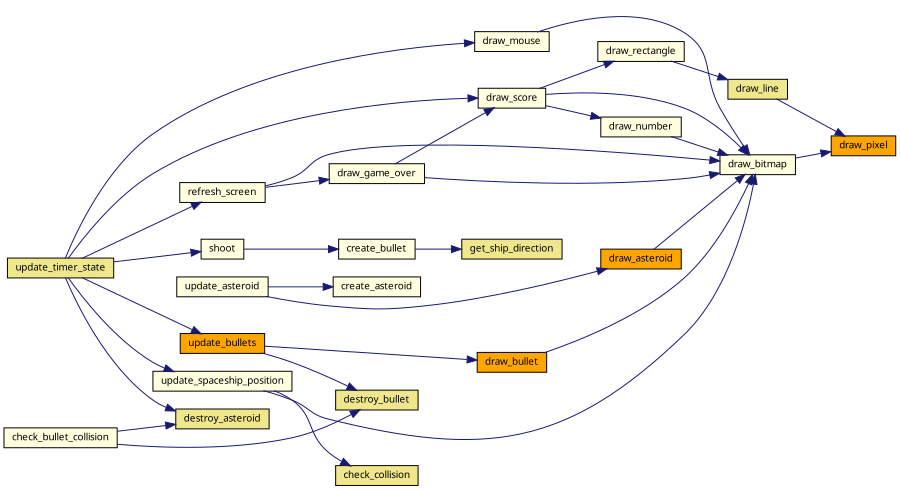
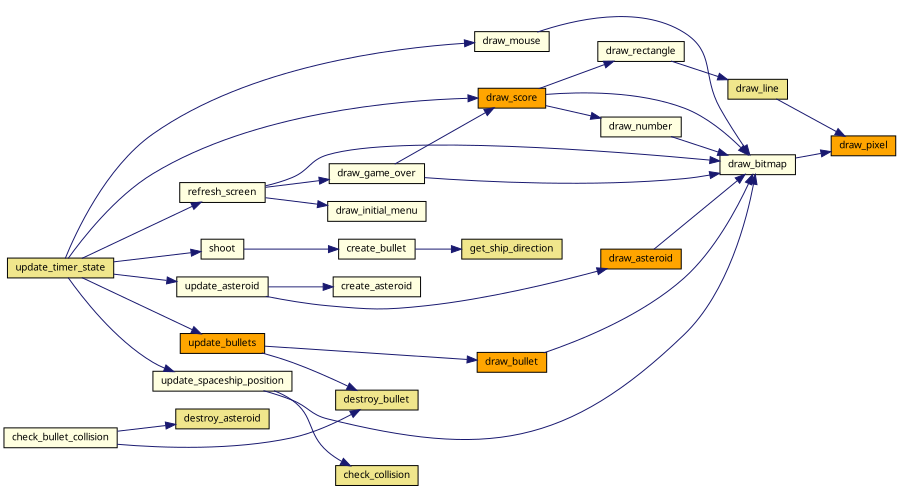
node "draw_score": fillcolor lightyellow -> orange
node "draw_initial_menu": added
edge "update_timer_state" -> "destroy_asteroid": now "update_timer_state" -> "update_asteroid"
